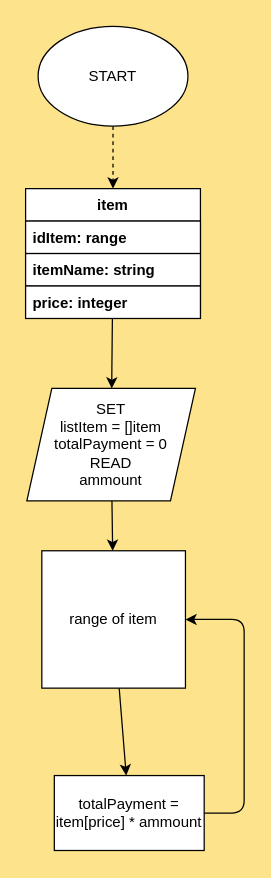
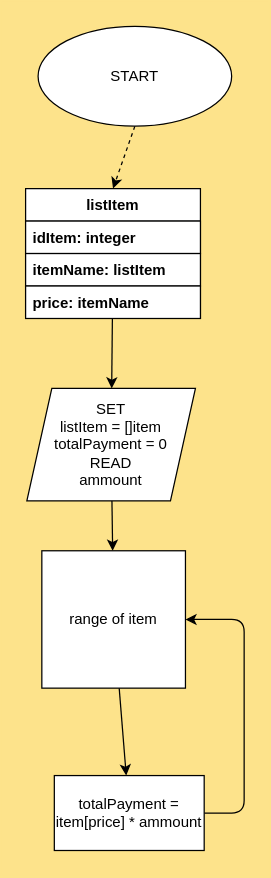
node "START": size 150x100 -> 194x100
node "item": label "item" -> "listItem"
node "idItem: range": label "idItem: range" -> "idItem: integer"
node "itemName: string": label "itemName: string" -> "itemName: listItem"
node "price: integer": label "price: integer" -> "price: itemName"
